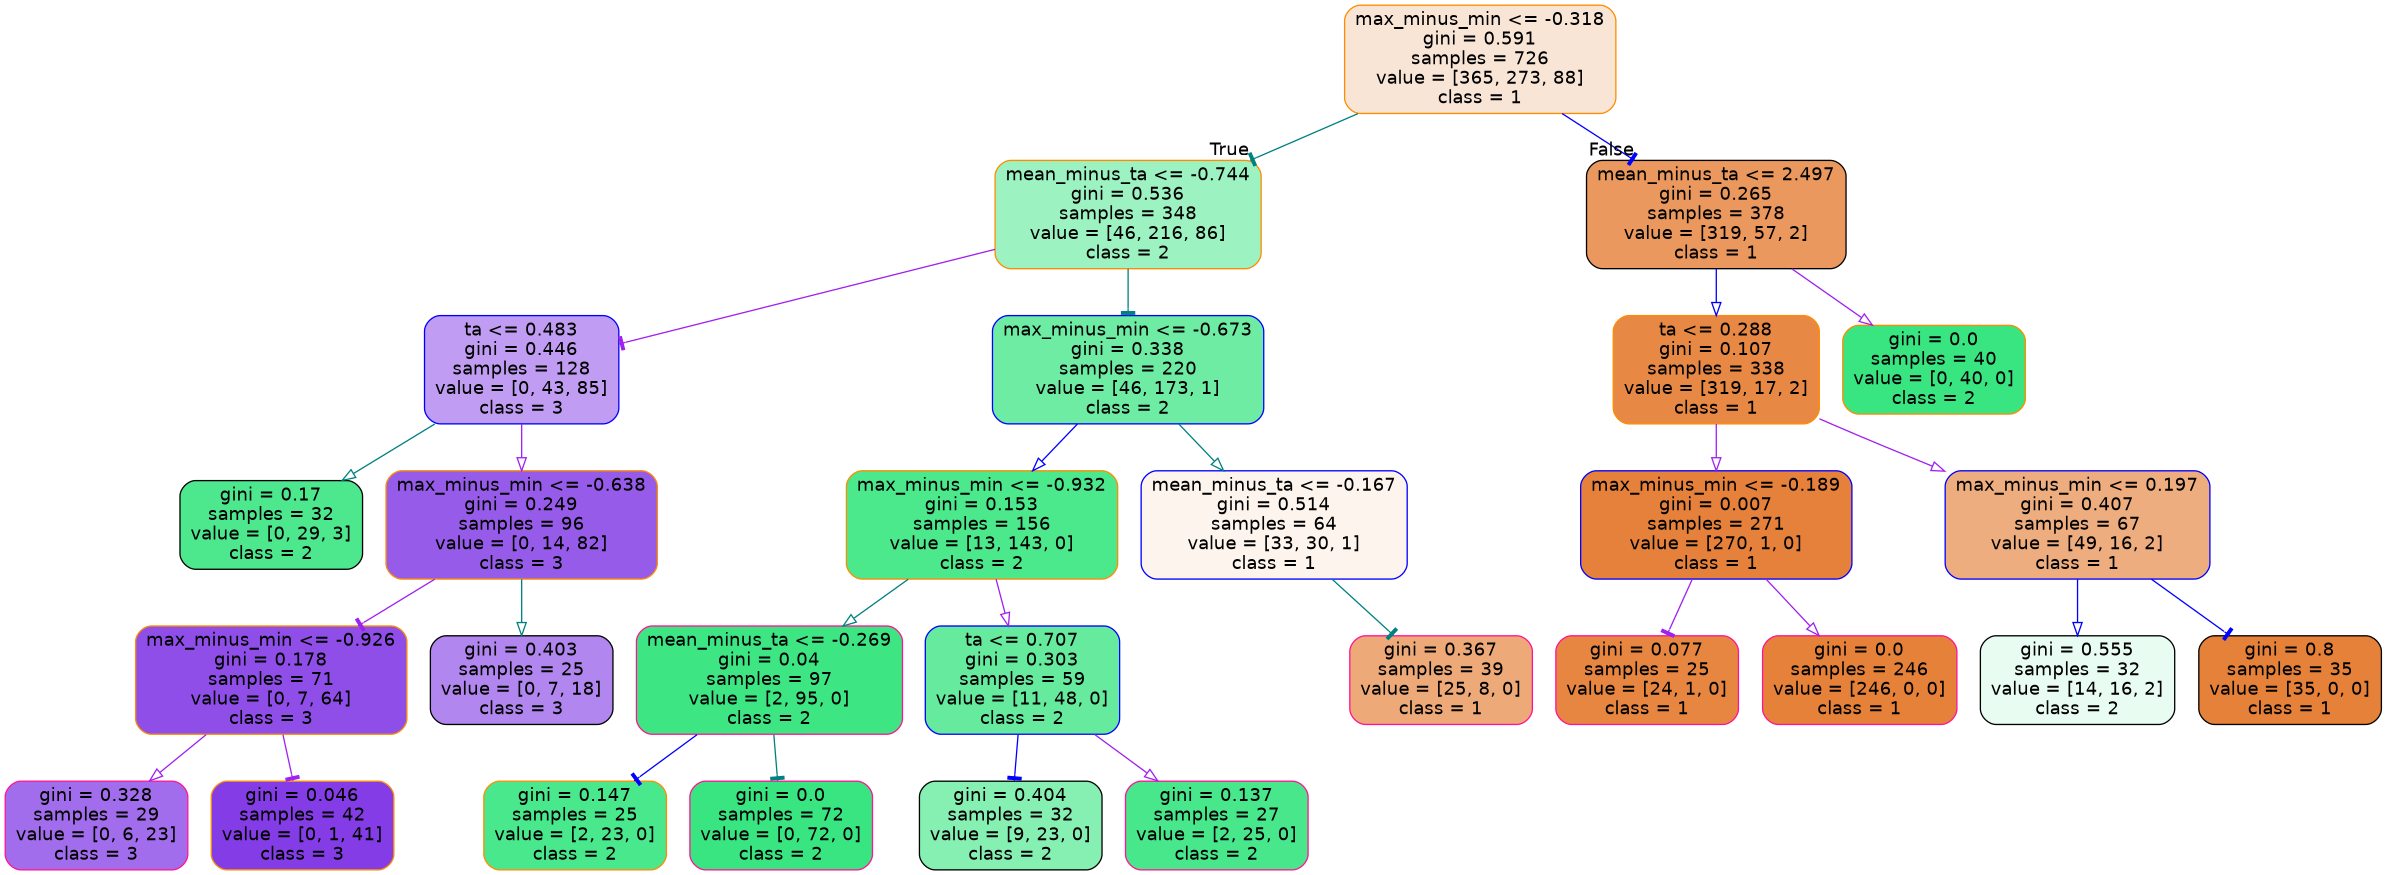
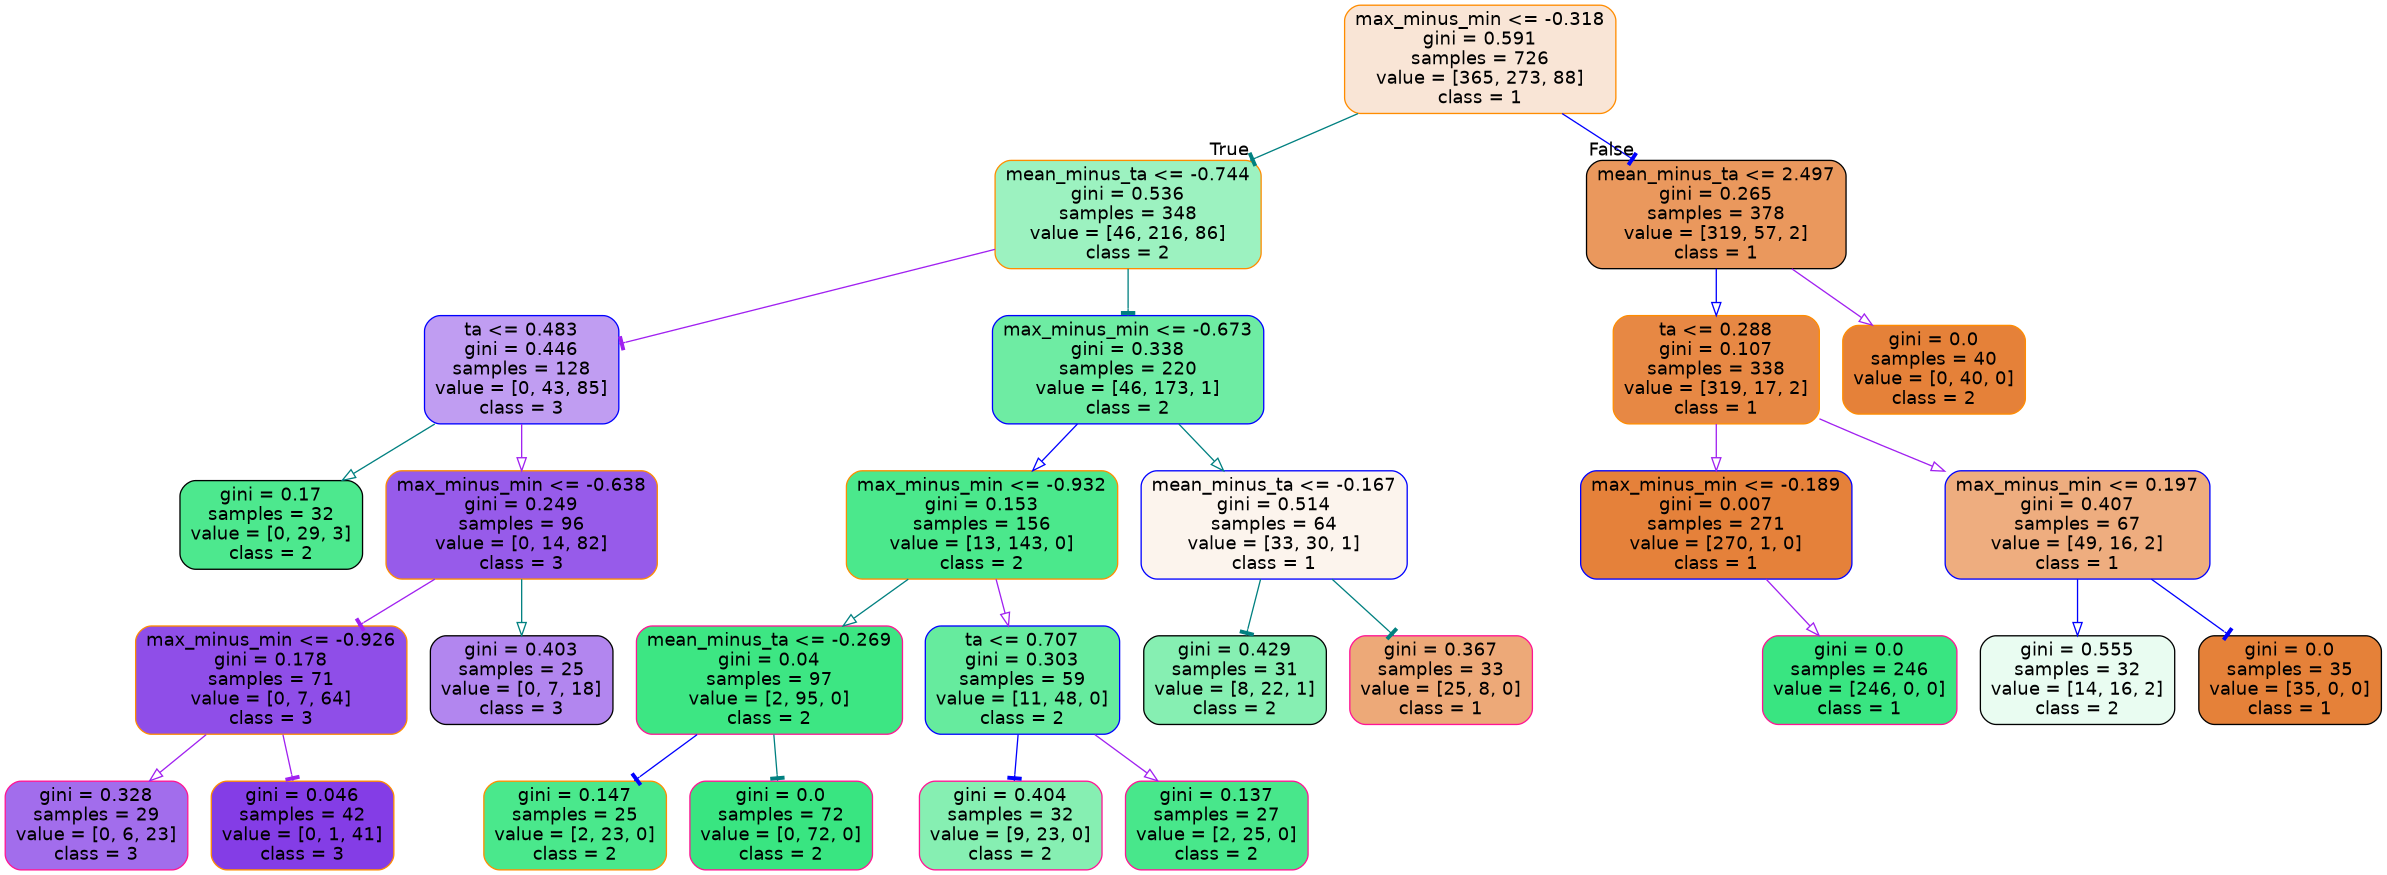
node "gini = 0.0 samples = 40 value = [0, 40, 0] class = 2": fillcolor #39e581ff -> #e58139ff
node "gini = 0.429 samples = 31 value = [8, 22, 1] class = 2": added
node "gini = 0.367 samples = 39 value = [25, 8, 0] class = 1": label "gini = 0.367 samples = 39 value = [25, 8, 0] class = 1" -> "gini = 0.367 samples = 33 value = [25, 8, 0] class = 1"
node "gini = 0.077 samples = 25 value = [24, 1, 0] class = 1": removed
node "gini = 0.0 samples = 246 value = [246, 0, 0] class = 1": fillcolor #e58139ff -> #39e581ff
node "gini = 0.8 samples = 35 value = [35, 0, 0] class = 1": label "gini = 0.8 samples = 35 value = [35, 0, 0] class = 1" -> "gini = 0.0 samples = 35 value = [35, 0, 0] class = 1"
node "gini = 0.404 samples = 32 value = [9, 23, 0] class = 2": color black -> deeppink
